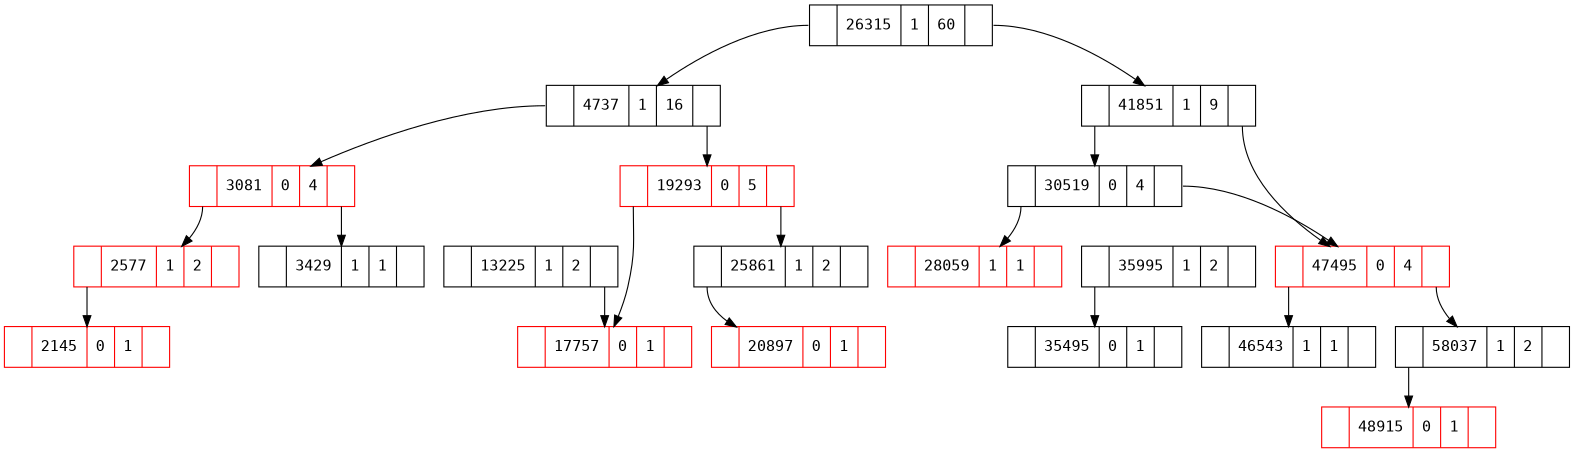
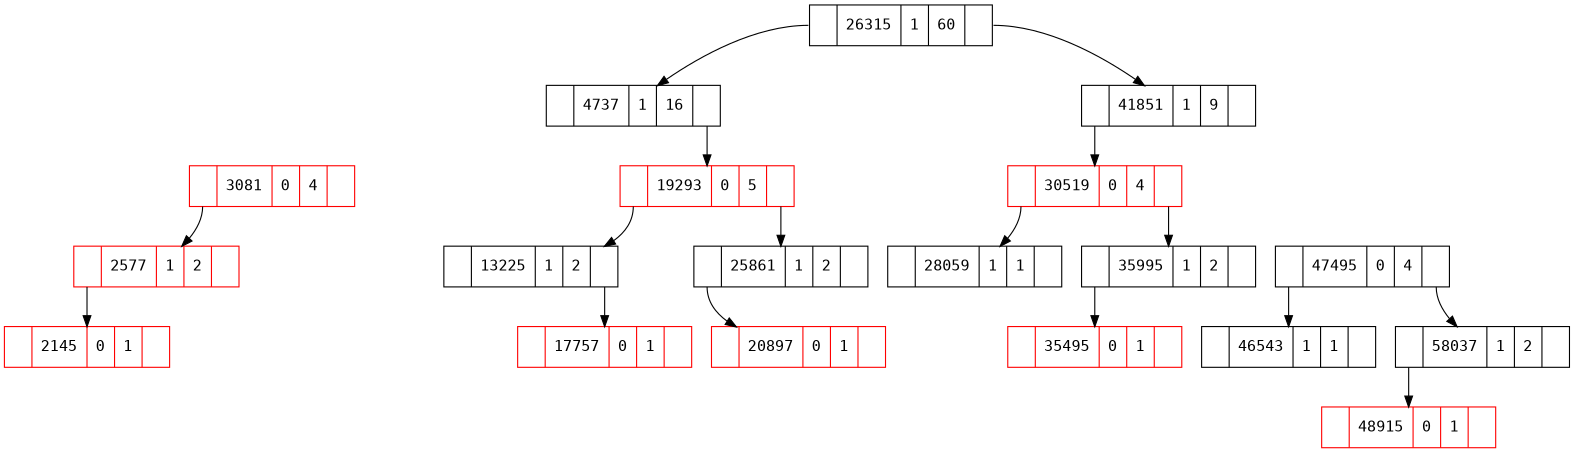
edge "4737" -> "3081": removed
node "30519": color black -> Red
edge "41851" -> "47495": removed
edge "30519" -> "47495": now "30519" -> "35995"
edge "19293" -> "17757": now "19293" -> "13225"
node "3429": removed
node "28059": color Red -> black
node "47495": color Red -> black
node "35495": color black -> Red
